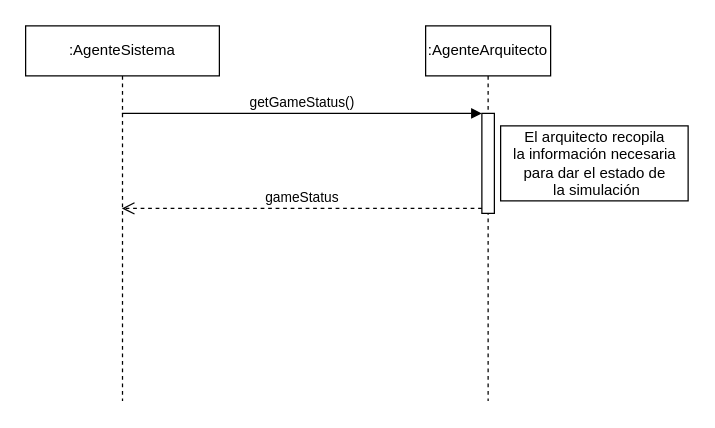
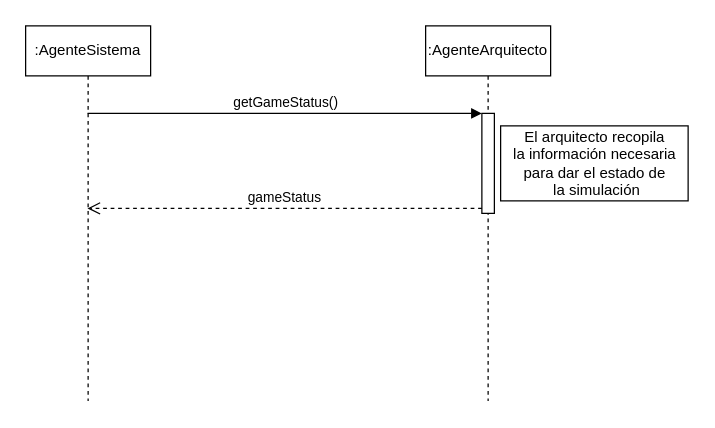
node ":AgenteSistema": size 194x375 -> 125x375
